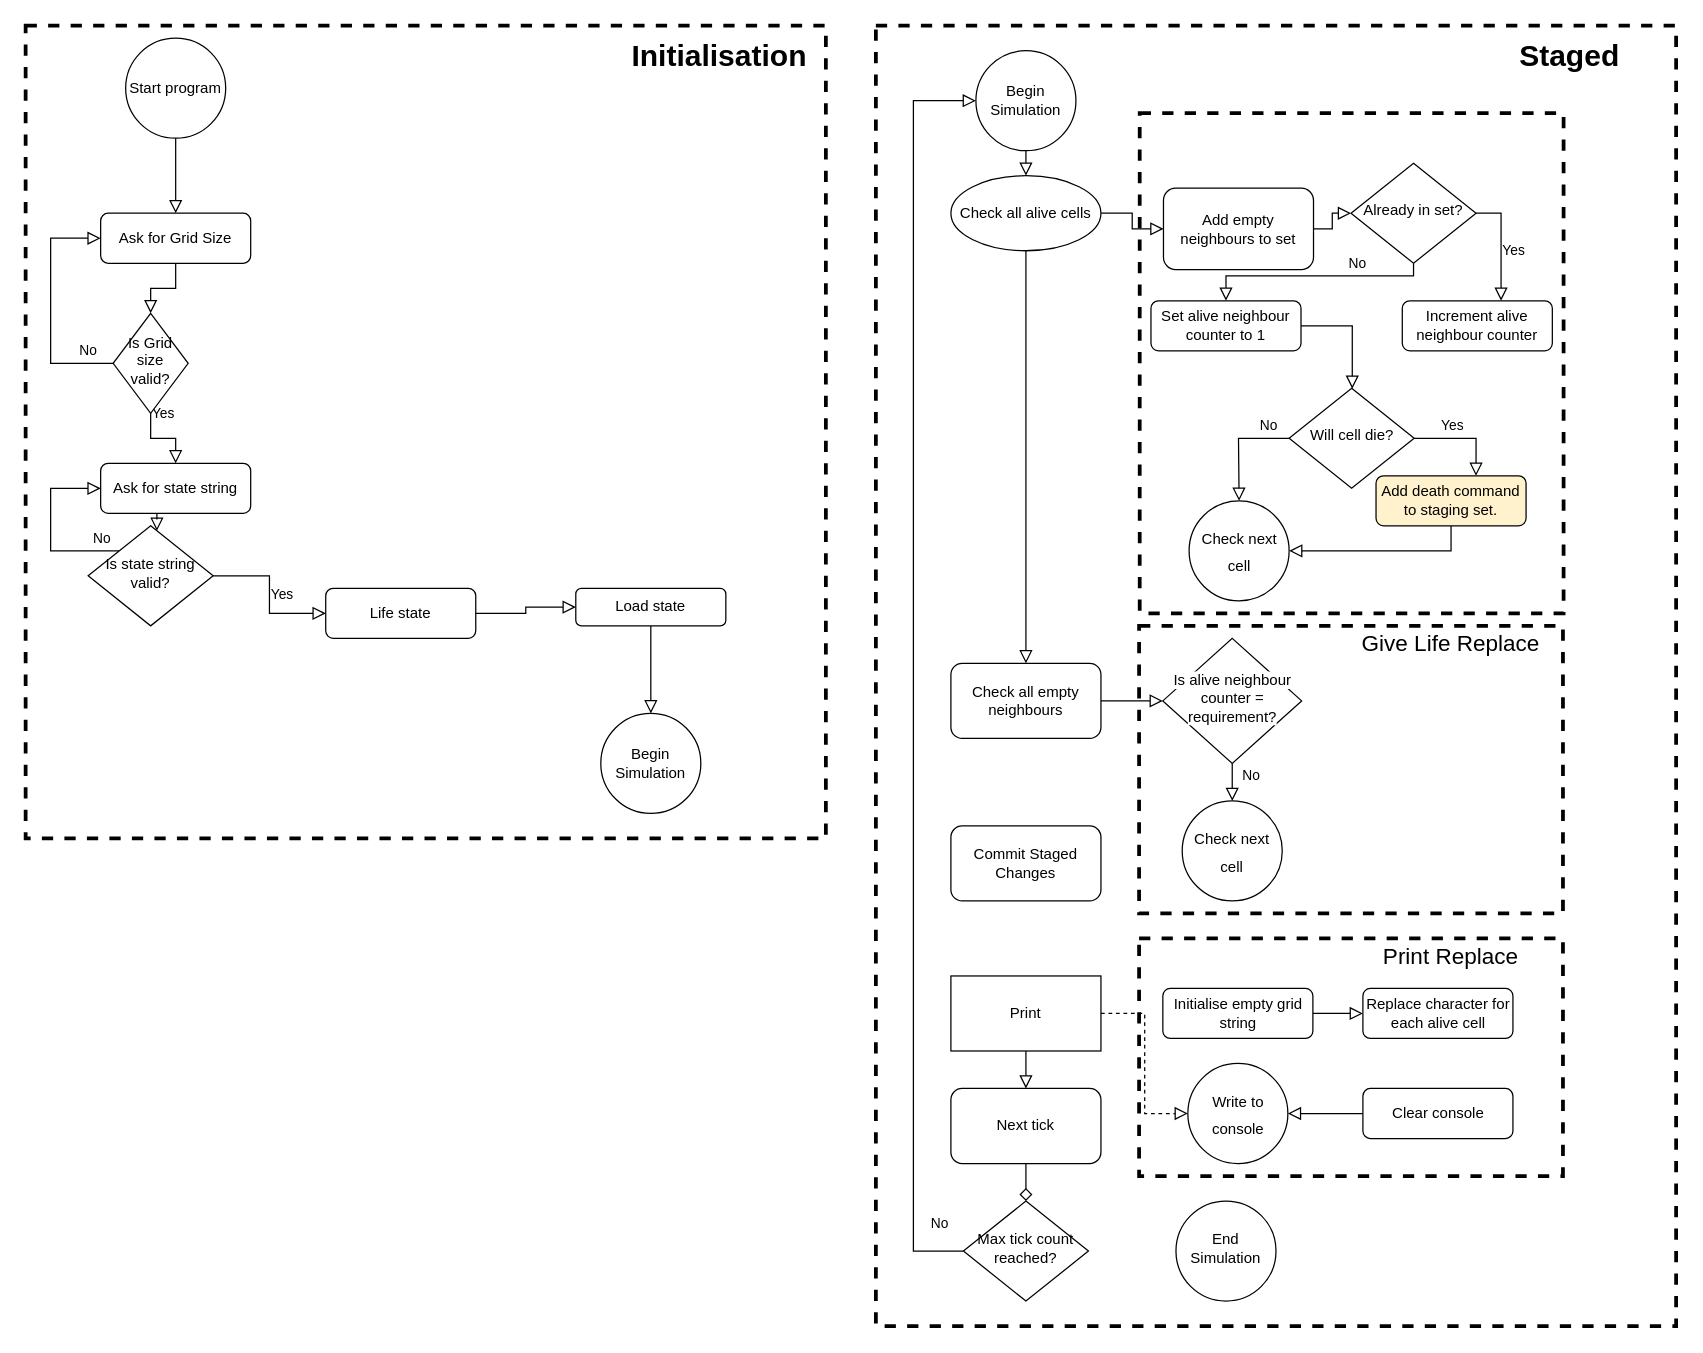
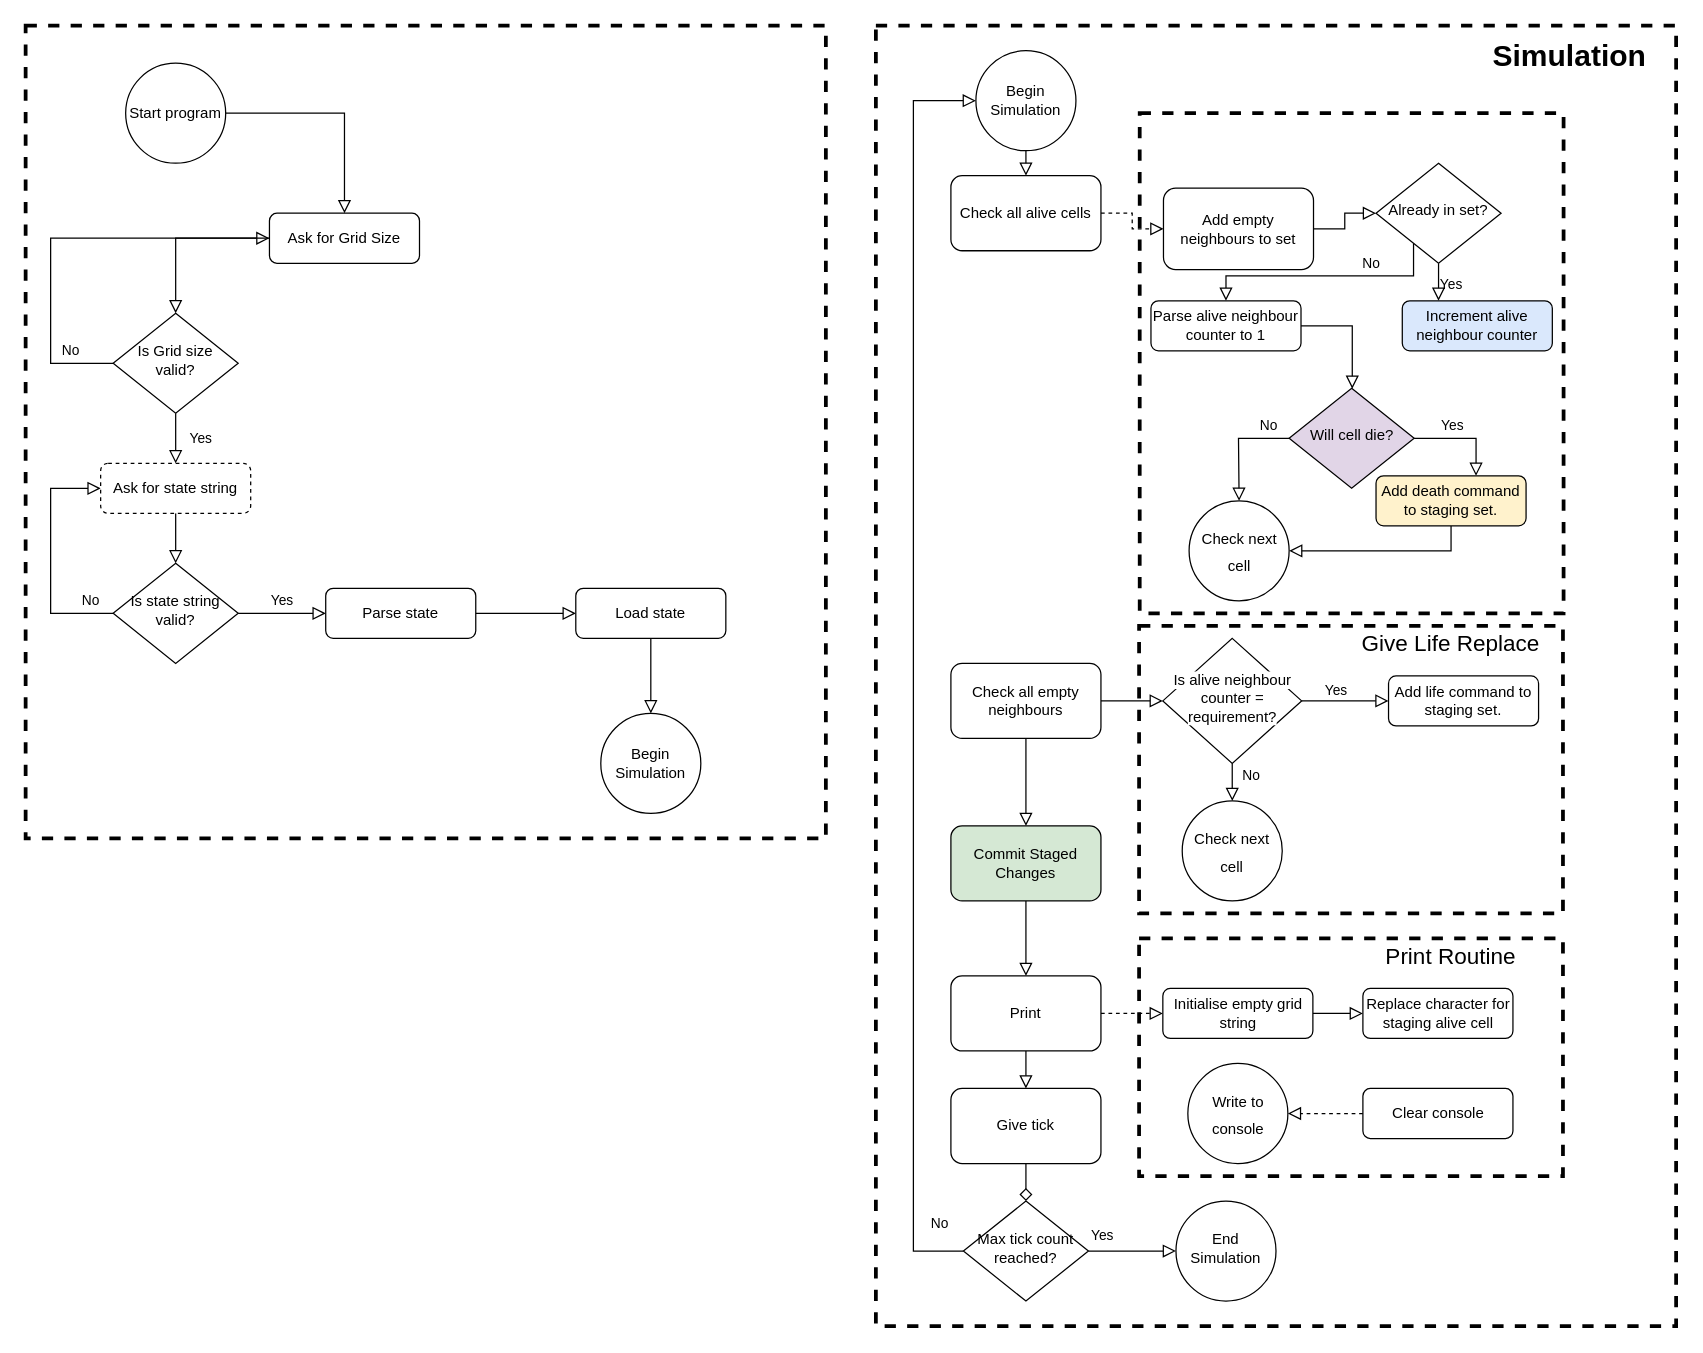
node "Initialisation": removed
node "Staged": label "Staged" -> "Simulation"
node "Start program": moved (176, 88) -> (176, 113)
node "Check all alive cells": shape ellipse -> rounded rectangle
node "Already in set?": moved (1413, 213) -> (1438, 213)
edge "Check all alive cells" -> "Add empty neighbours to set": style solid -> dashed
node "Ask for Grid Size": moved (176, 238) -> (344, 238)
node "Set alive neighbour counter to 1": label "Set alive neighbour counter to 1" -> "Parse alive neighbour counter to 1"
node "Increment alive neighbour counter": fillcolor #ffffff -> #dae8fc
node "Is Grid size valid?": size 75x100 -> 125x100
node "Will cell die?": fillcolor #ffffff -> #e1d5e7
edge "Check all alive cells" -> "Check all empty neighbours": removed
node "Ask for state string": style solid -> dashed
node "Is state string valid?": moved (151, 576) -> (176, 613)
node "Load state": size 150x38 -> 150x50
node "Life state": label "Life state" -> "Parse state"
edge "Is alive neighbour counter = requirement?" -> "Add life command to staging set.": added, label "Yes"
node "Add life command to staging set.": added
edge "Check all empty neighbours" -> "Commit Staged Changes": added
node "Commit Staged Changes": fillcolor #ffffff -> #d5e8d4
edge "Commit Staged Changes" -> "Print": added
node "Print Replace": label "Print Replace" -> "Print Routine"
node "Print": shape rectangle -> rounded rectangle
node "Replace character for each alive cell": label "Replace character for each alive cell" -> "Replace character for staging alive cell"
edge "Print" -> "Write to console": now "Print" -> "Initialise empty grid string"
edge "Clear console" -> "Write to console": style solid -> dashed
node "Next tick": label "Next tick" -> "Give tick"
edge "Max tick count reached?" -> "End Simulation": added, label "Yes"
